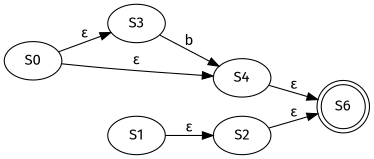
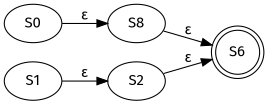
node "S3": removed
node "S4": label "S4" -> "S8"
